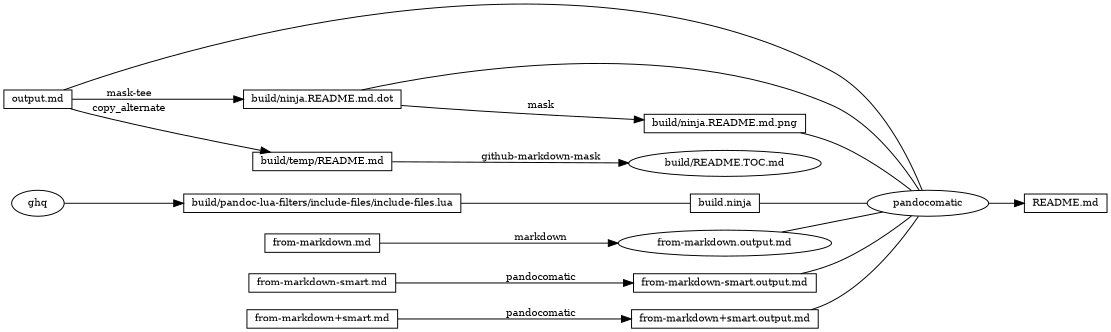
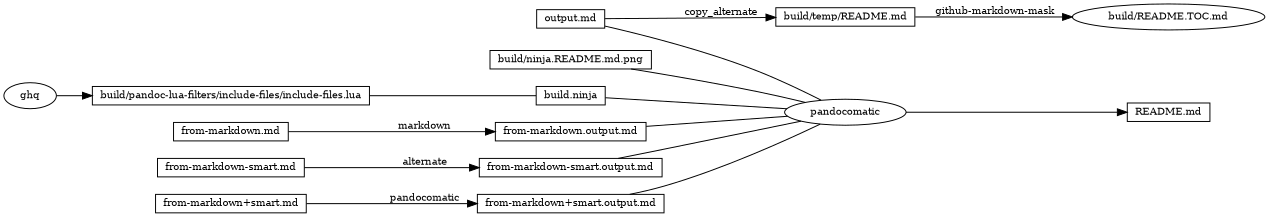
node "build/ninja.README.md.dot": removed
node "from-markdown.output.md": shape ellipse -> box
edge "from-markdown-smart.md" -> "from-markdown-smart.output.md": label " pandocomatic" -> " alternate"
